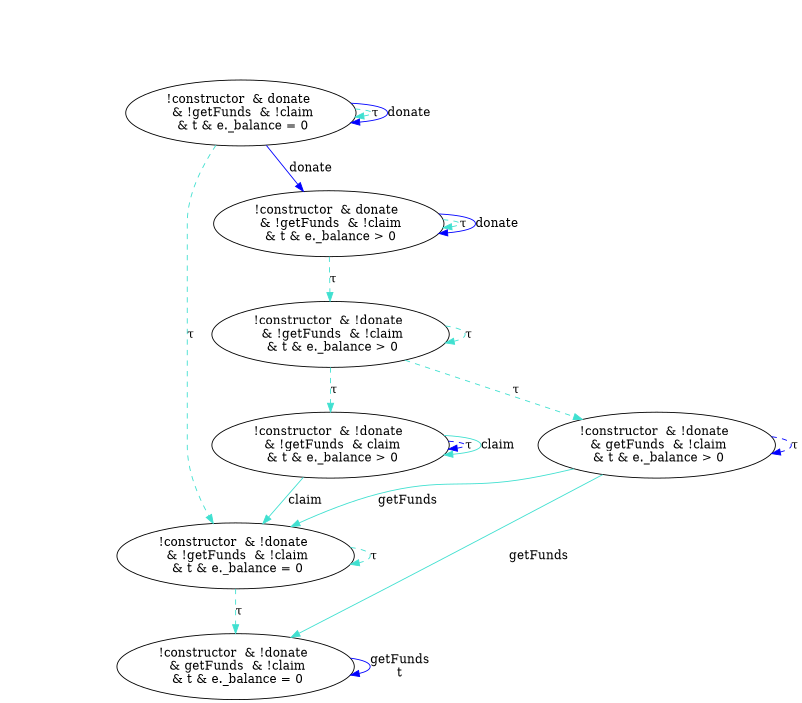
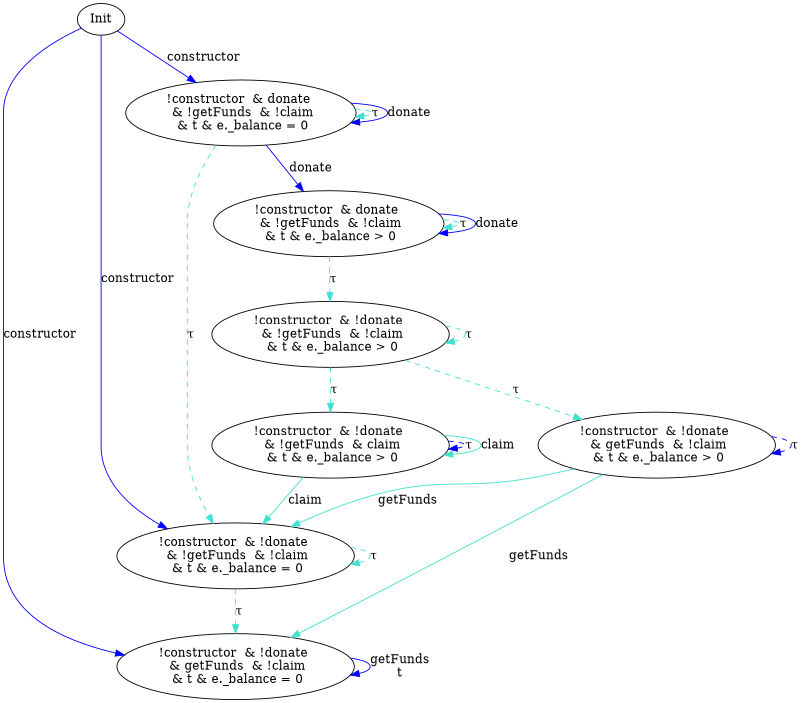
node "Init": added
